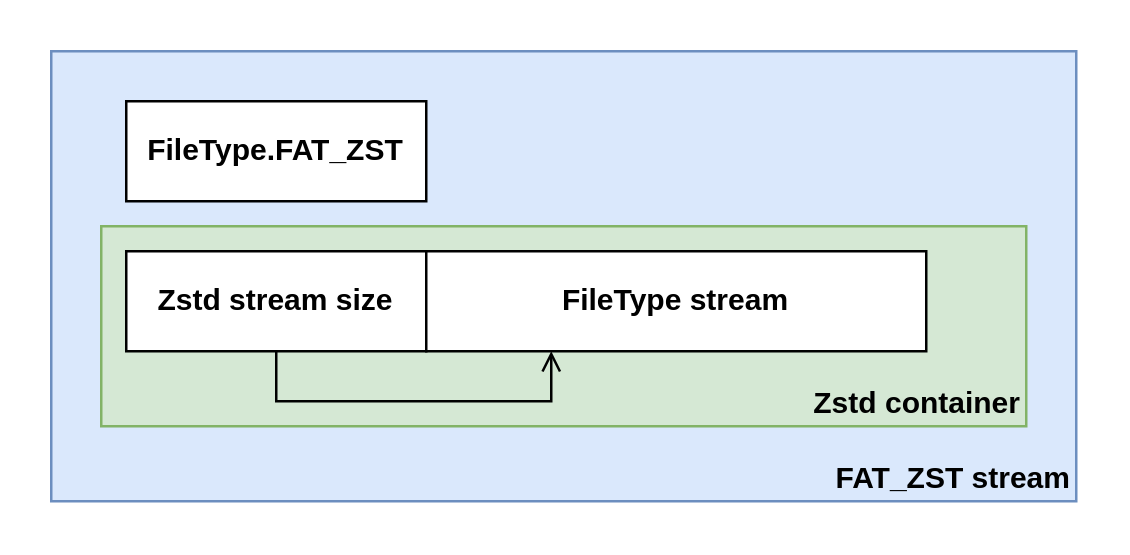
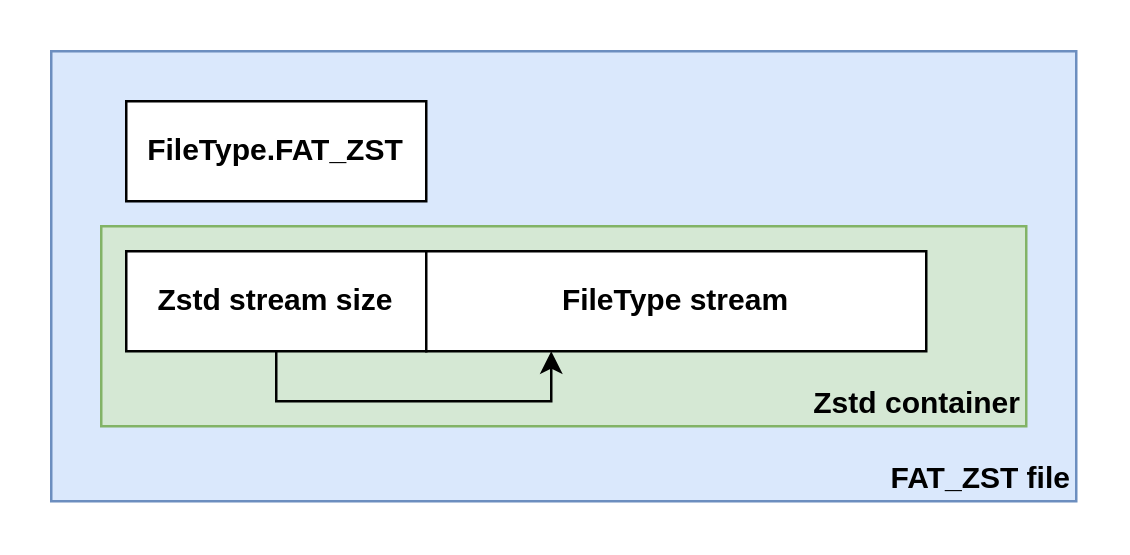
edge "Zstd stream size" -> "FileType stream": arrowhead open -> classic
node "FAT_ZST stream": label "FAT_ZST stream" -> "FAT_ZST file"
